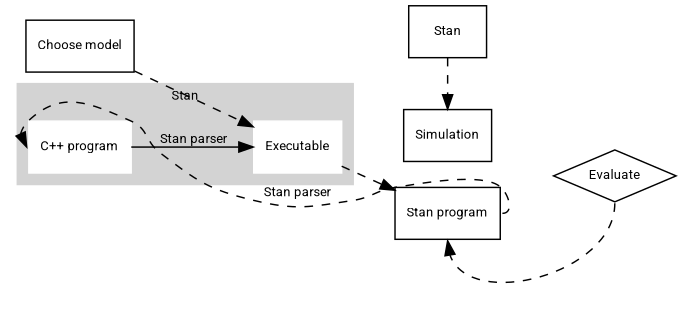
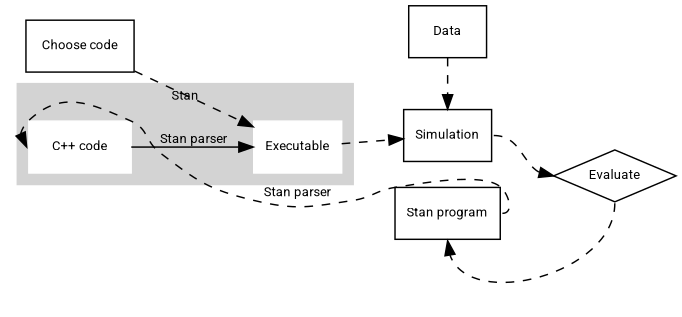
node "Stan": label "Stan" -> "Data"
node "Choose model": label "Choose model" -> "Choose code"
node "C++ program": label "C++ program" -> "C++ code"
edge "Simulation" -> "Evaluate": added
edge "Executable" -> "Stan program": now "Executable" -> "Simulation"
